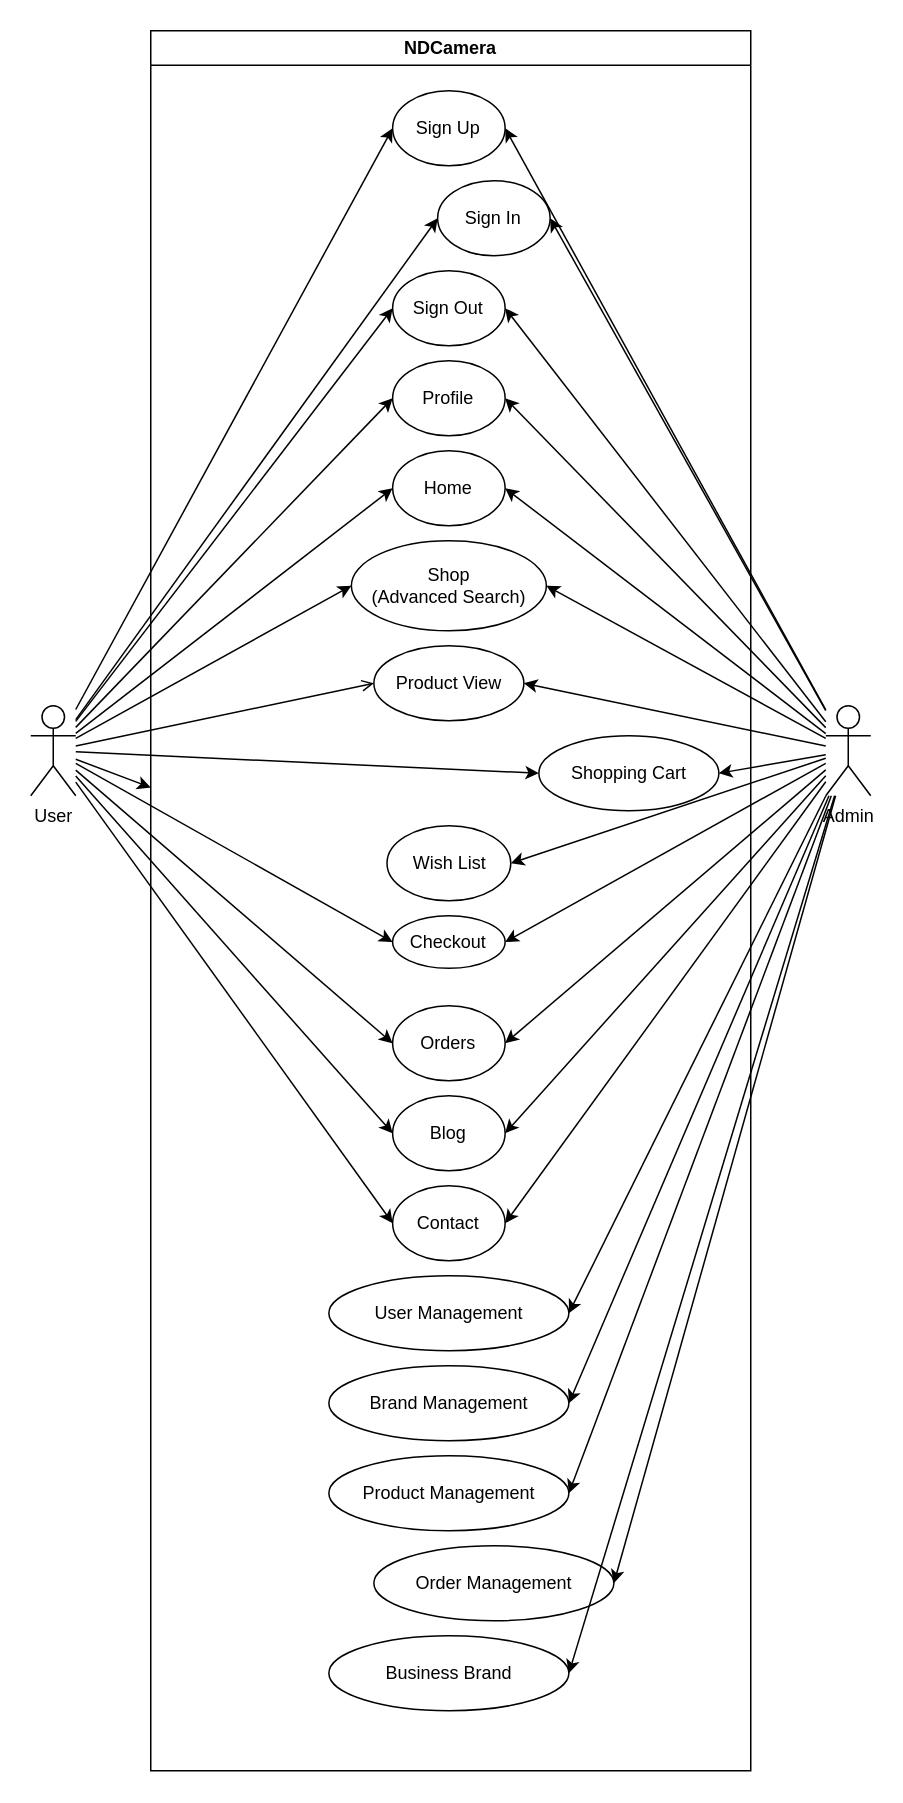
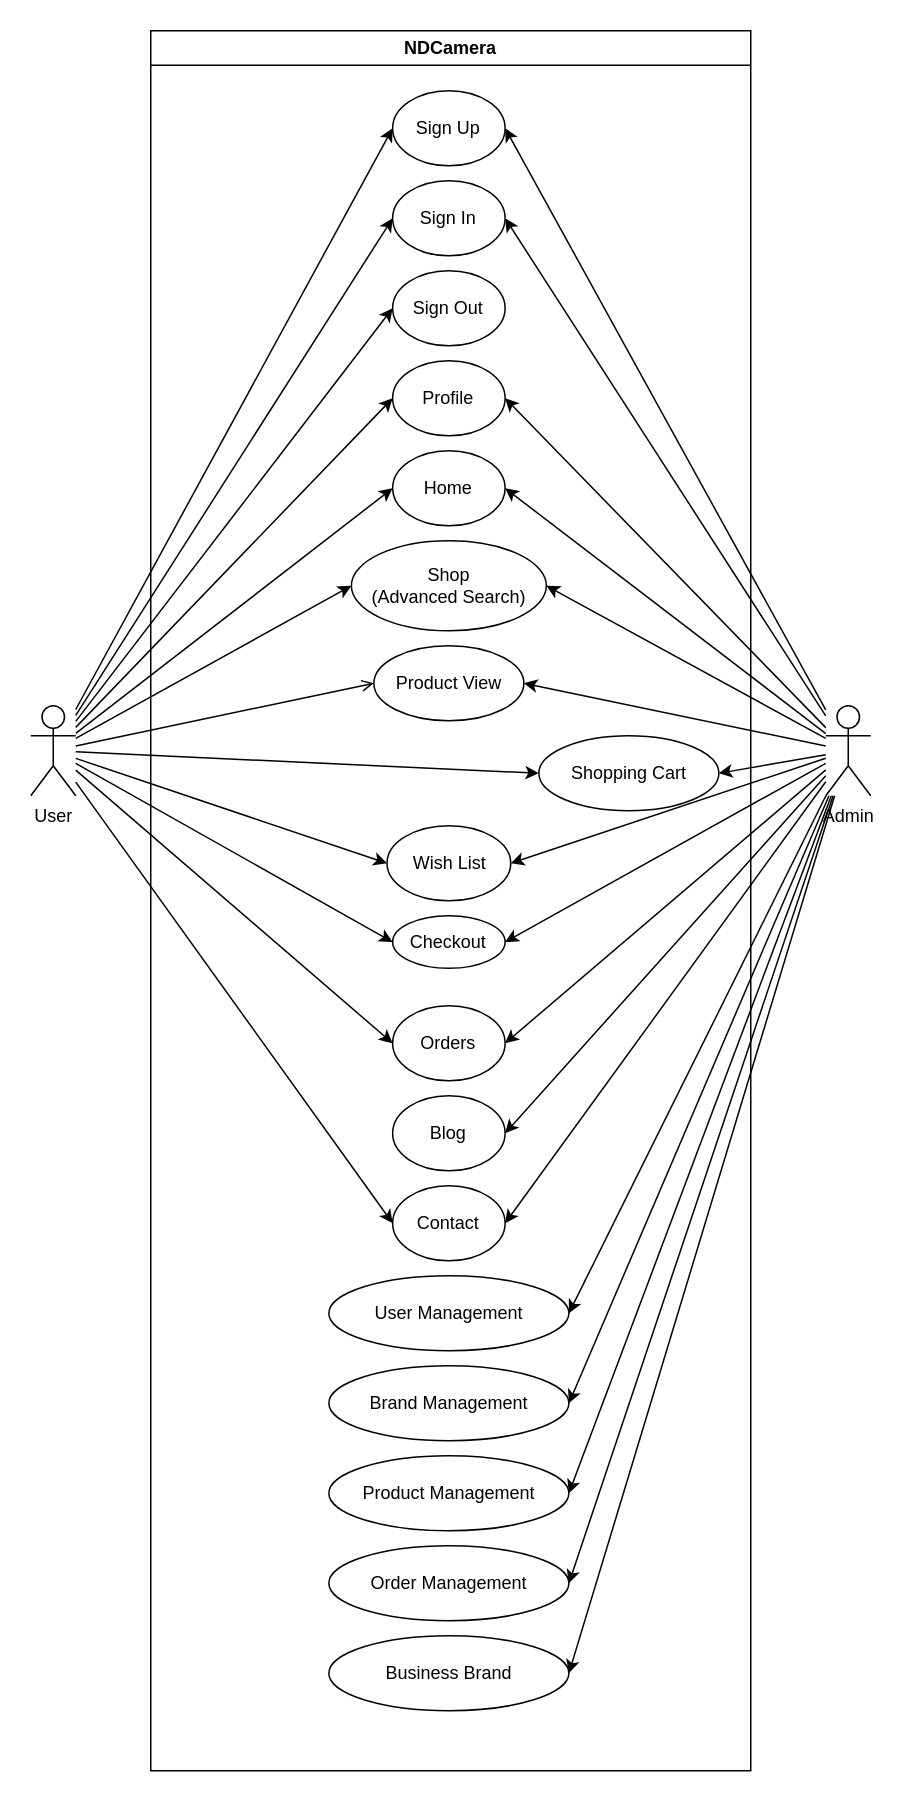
node "Sign In": moved (494, 218) -> (449, 218)
edge "Admin" -> "Sign Out": removed
edge "User" -> "NDCamera": now "User" -> "Wish List"
edge "User" -> "Blog": removed
node "Order Management": moved (494, 1583) -> (449, 1583)
